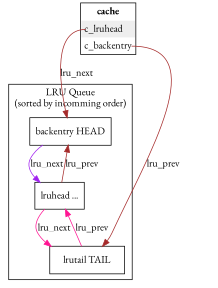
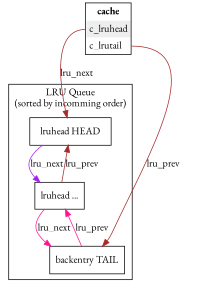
node "cache": text "c_backentry" -> "c_lrutail"
node "backentry HEAD": label "backentry HEAD" -> "lruhead HEAD"
node "lrutail TAIL": label "lrutail TAIL" -> "backentry TAIL"
